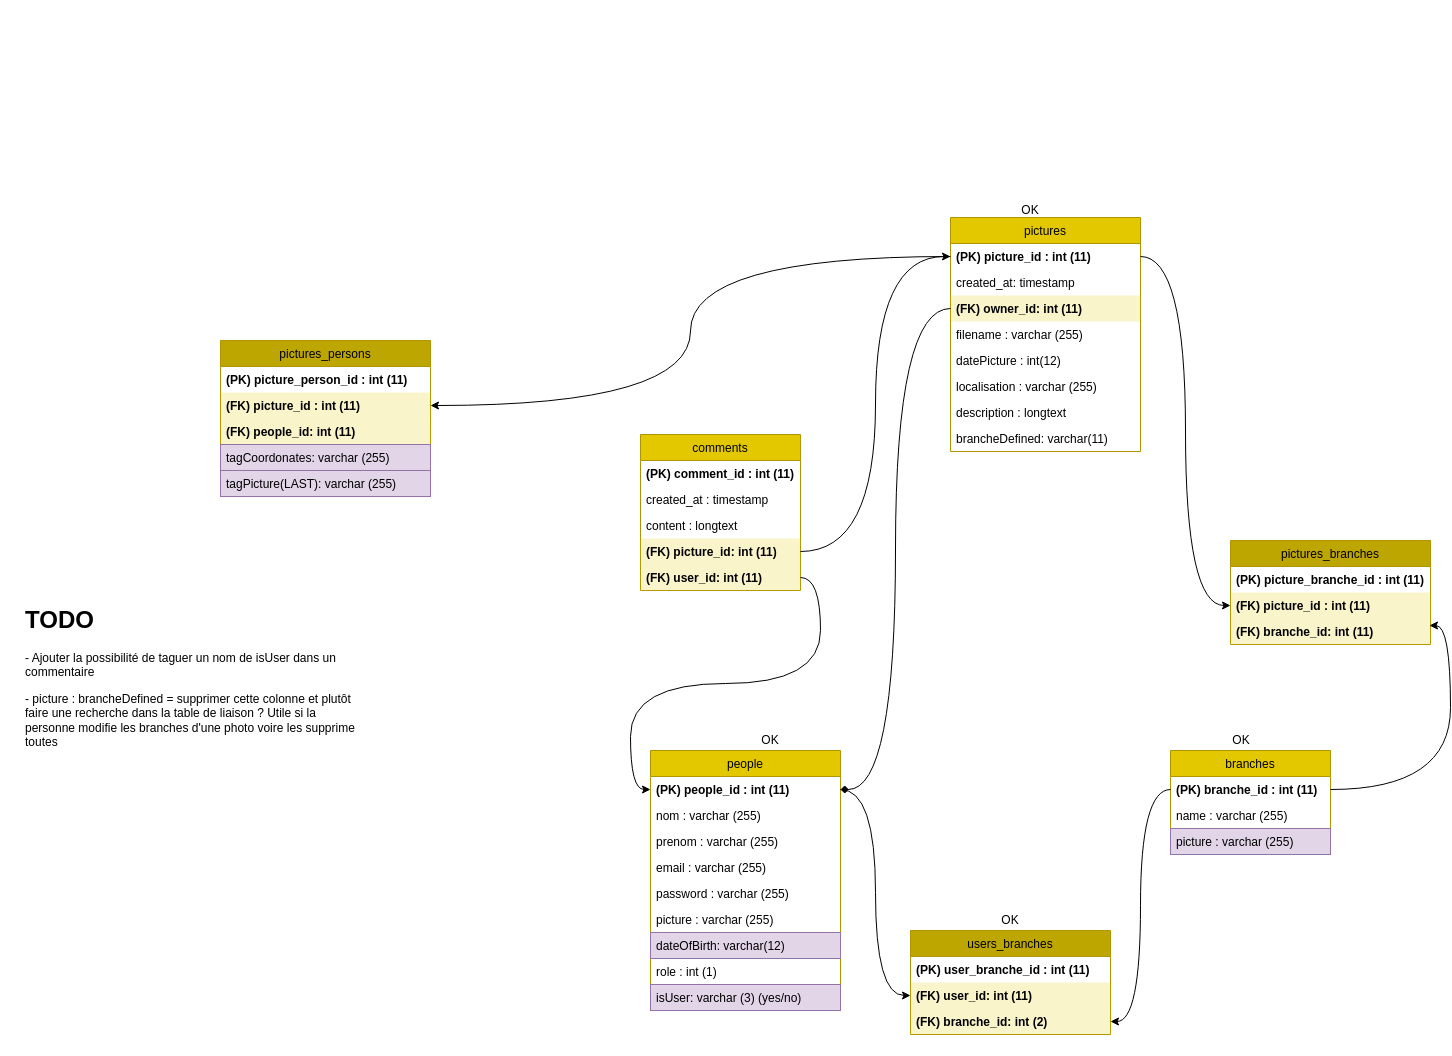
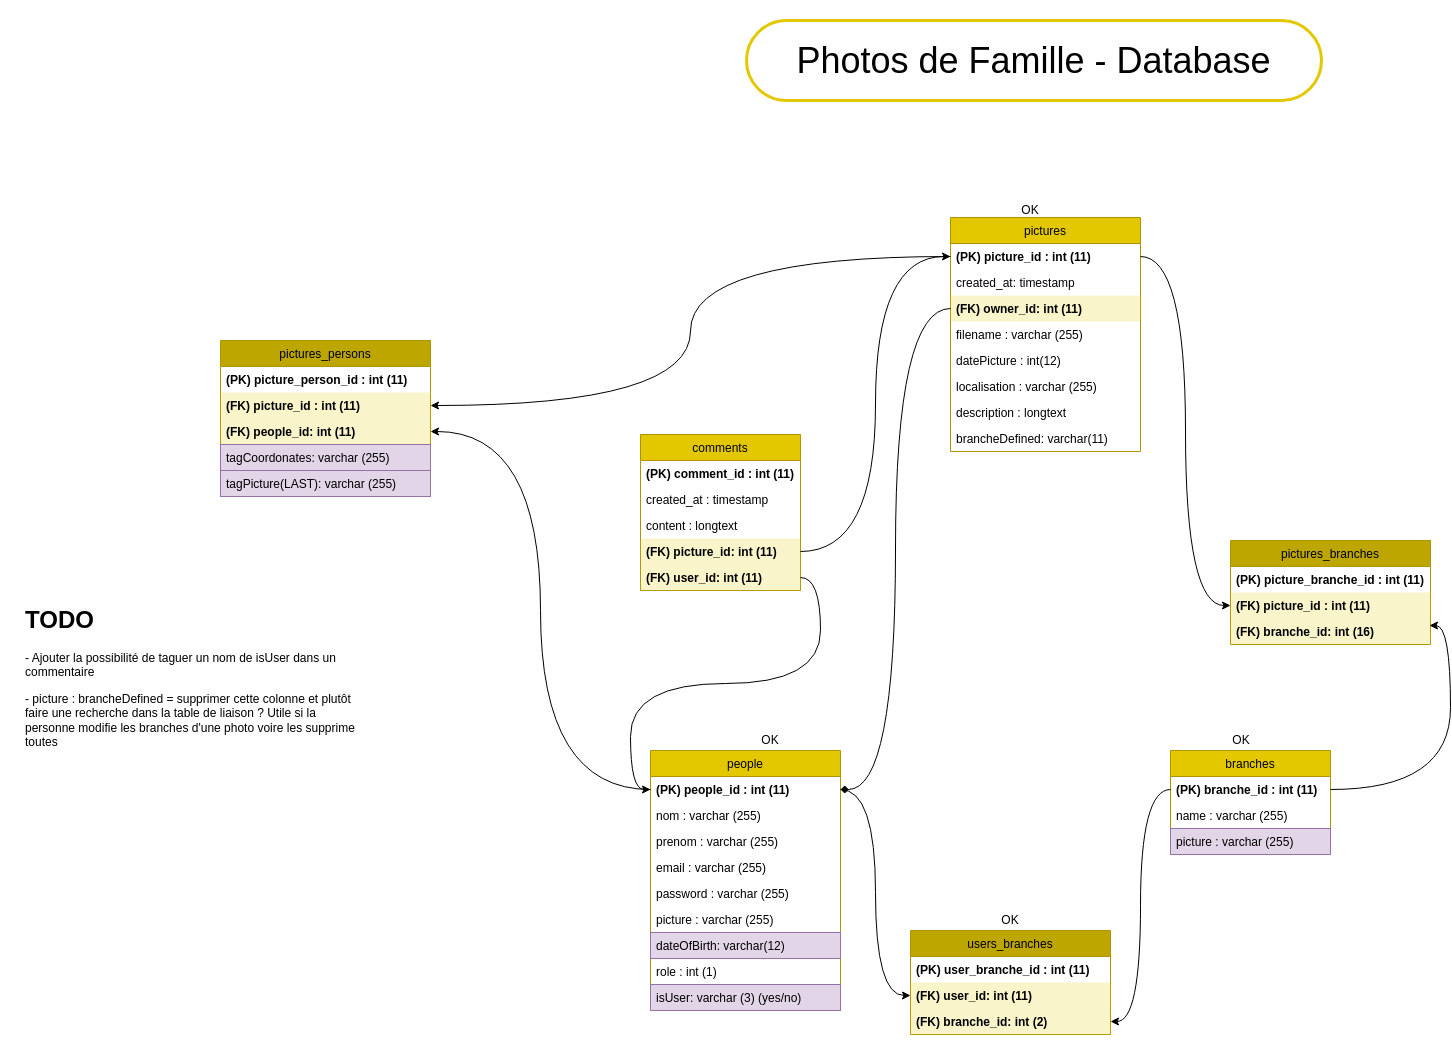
node "Photos de Famille - Database": added
edge "(PK) people_id : int (11)" -> "(FK) people_id: int (11)": added
node "(FK) branche_id: int (11)": label "(FK) branche_id: int (11)" -> "(FK) branche_id: int (16)"
